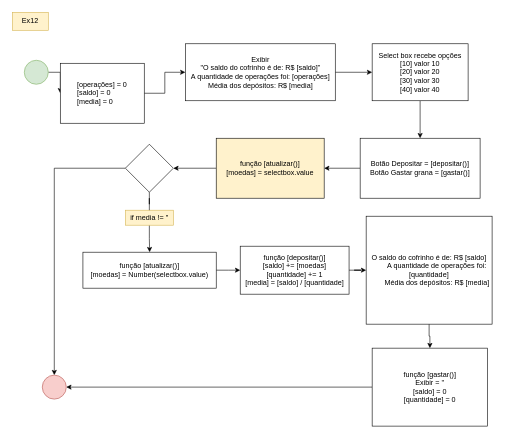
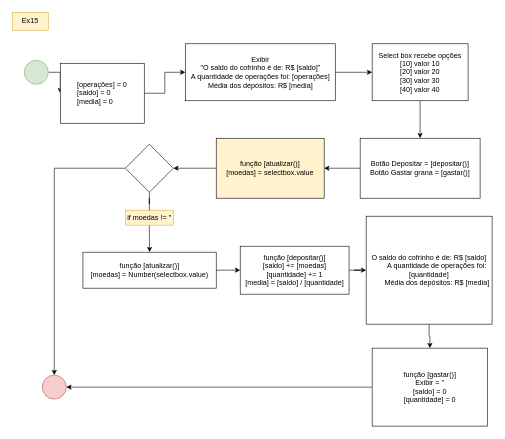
node "Ex12": label "Ex12" -> "Ex15"
node "if media != ''": label "if media != ''" -> "if moedas != ''"
